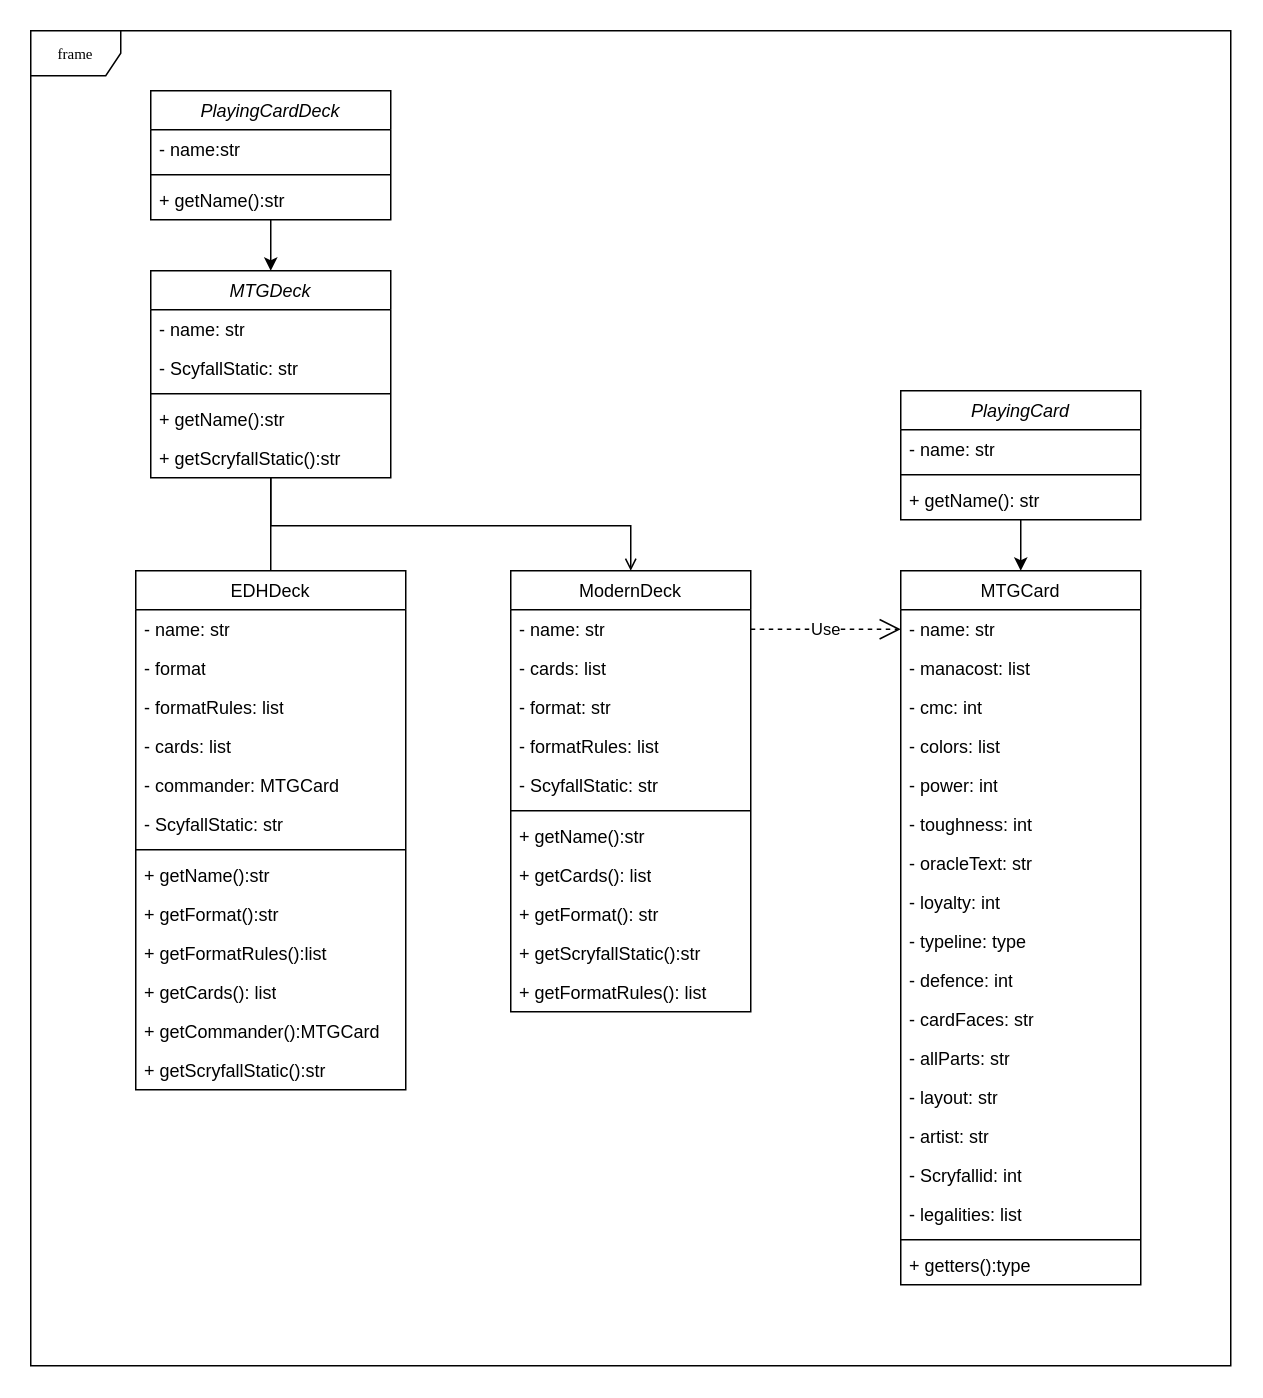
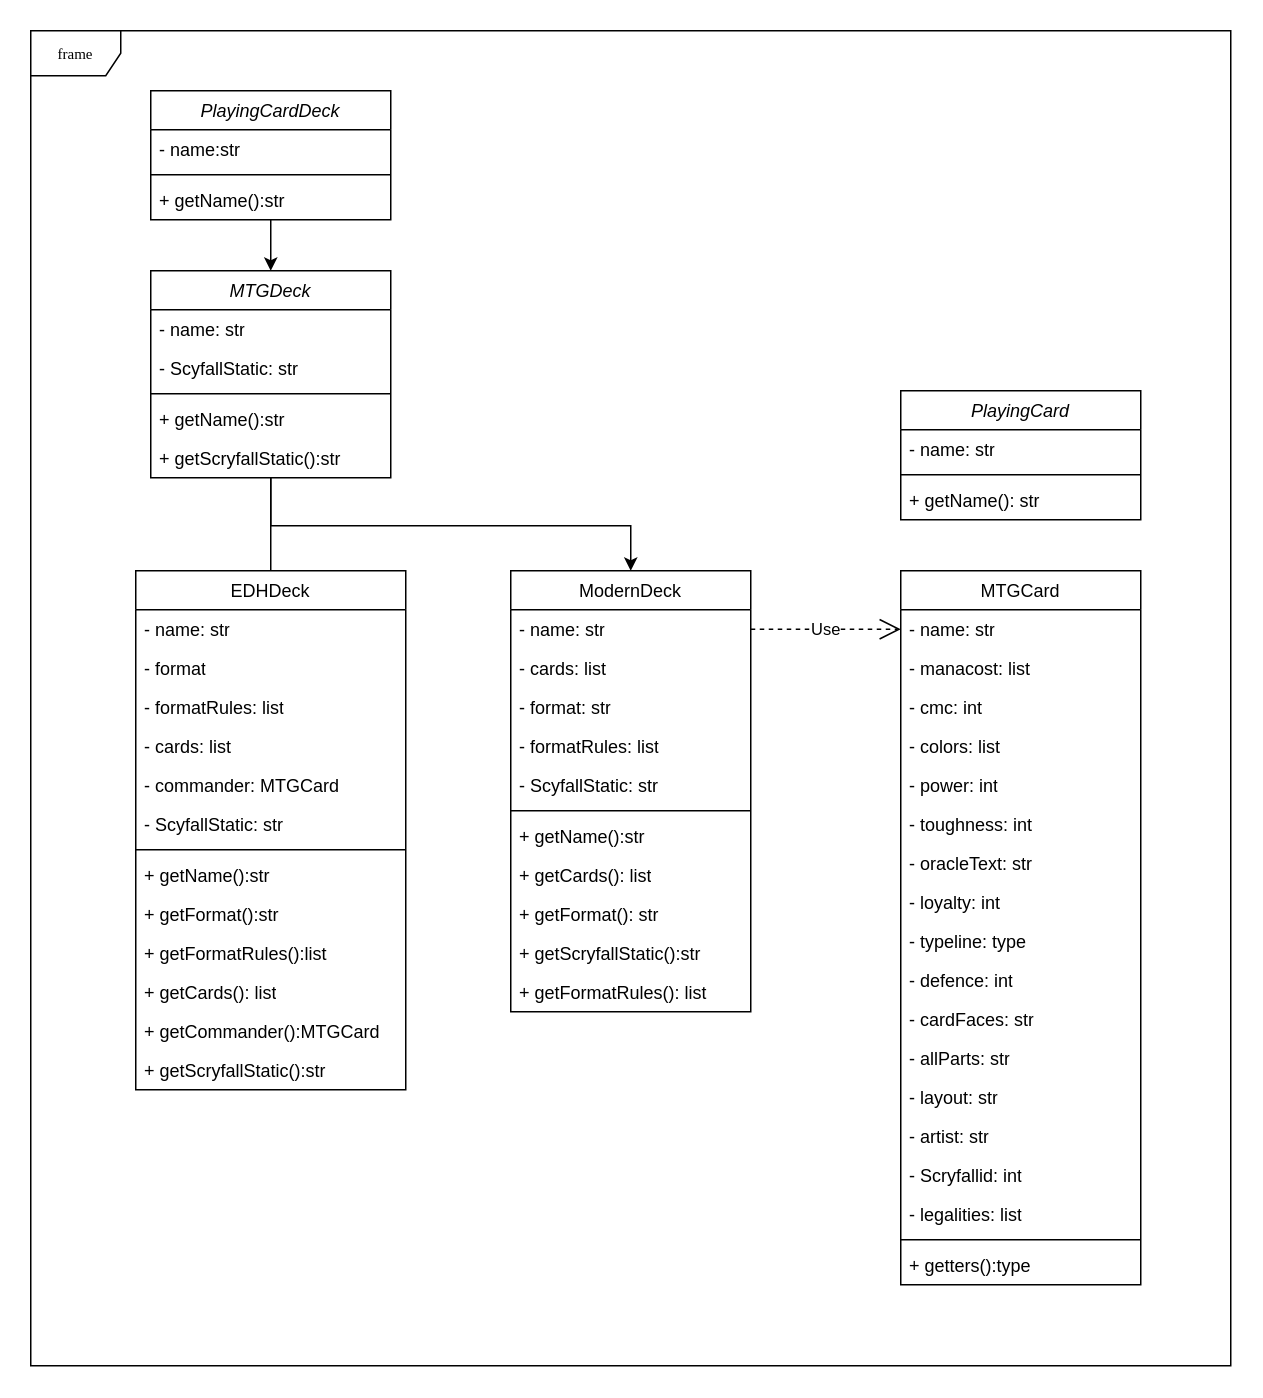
edge "PlayingCard" -> "MTGCard": removed
edge "MTGDeck" -> "ModernDeck": arrowhead open -> classic
